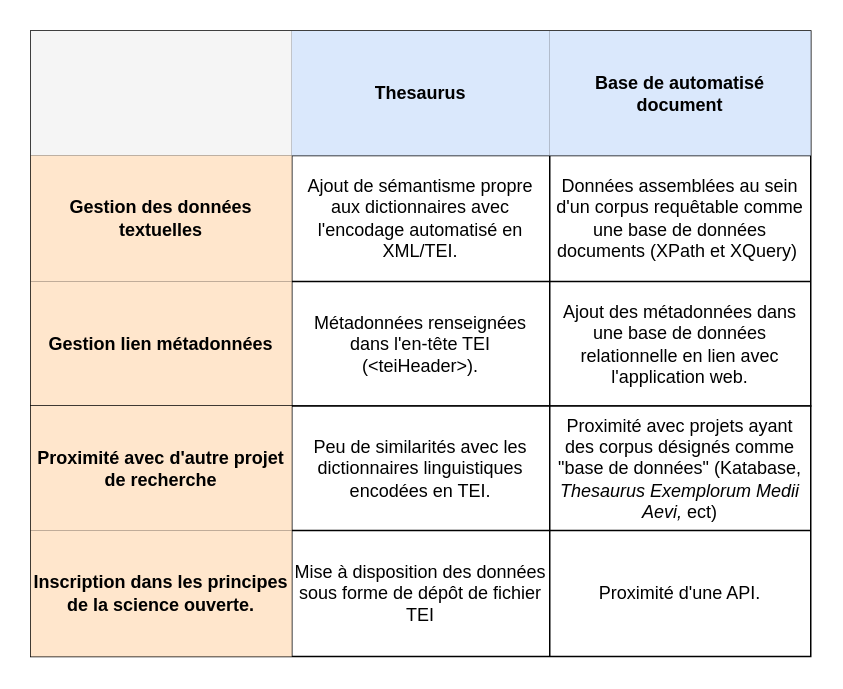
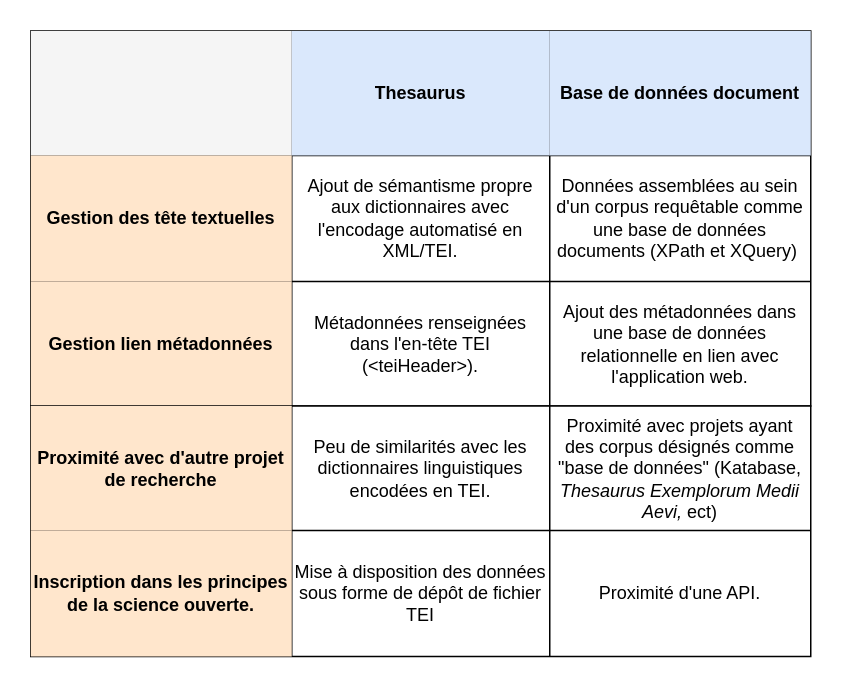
node "Base de automatisé document": label "Base de automatisé document" -> "Base de données document"
node "Gestion des données textuelles": label "Gestion des données textuelles" -> "Gestion des tête textuelles"
